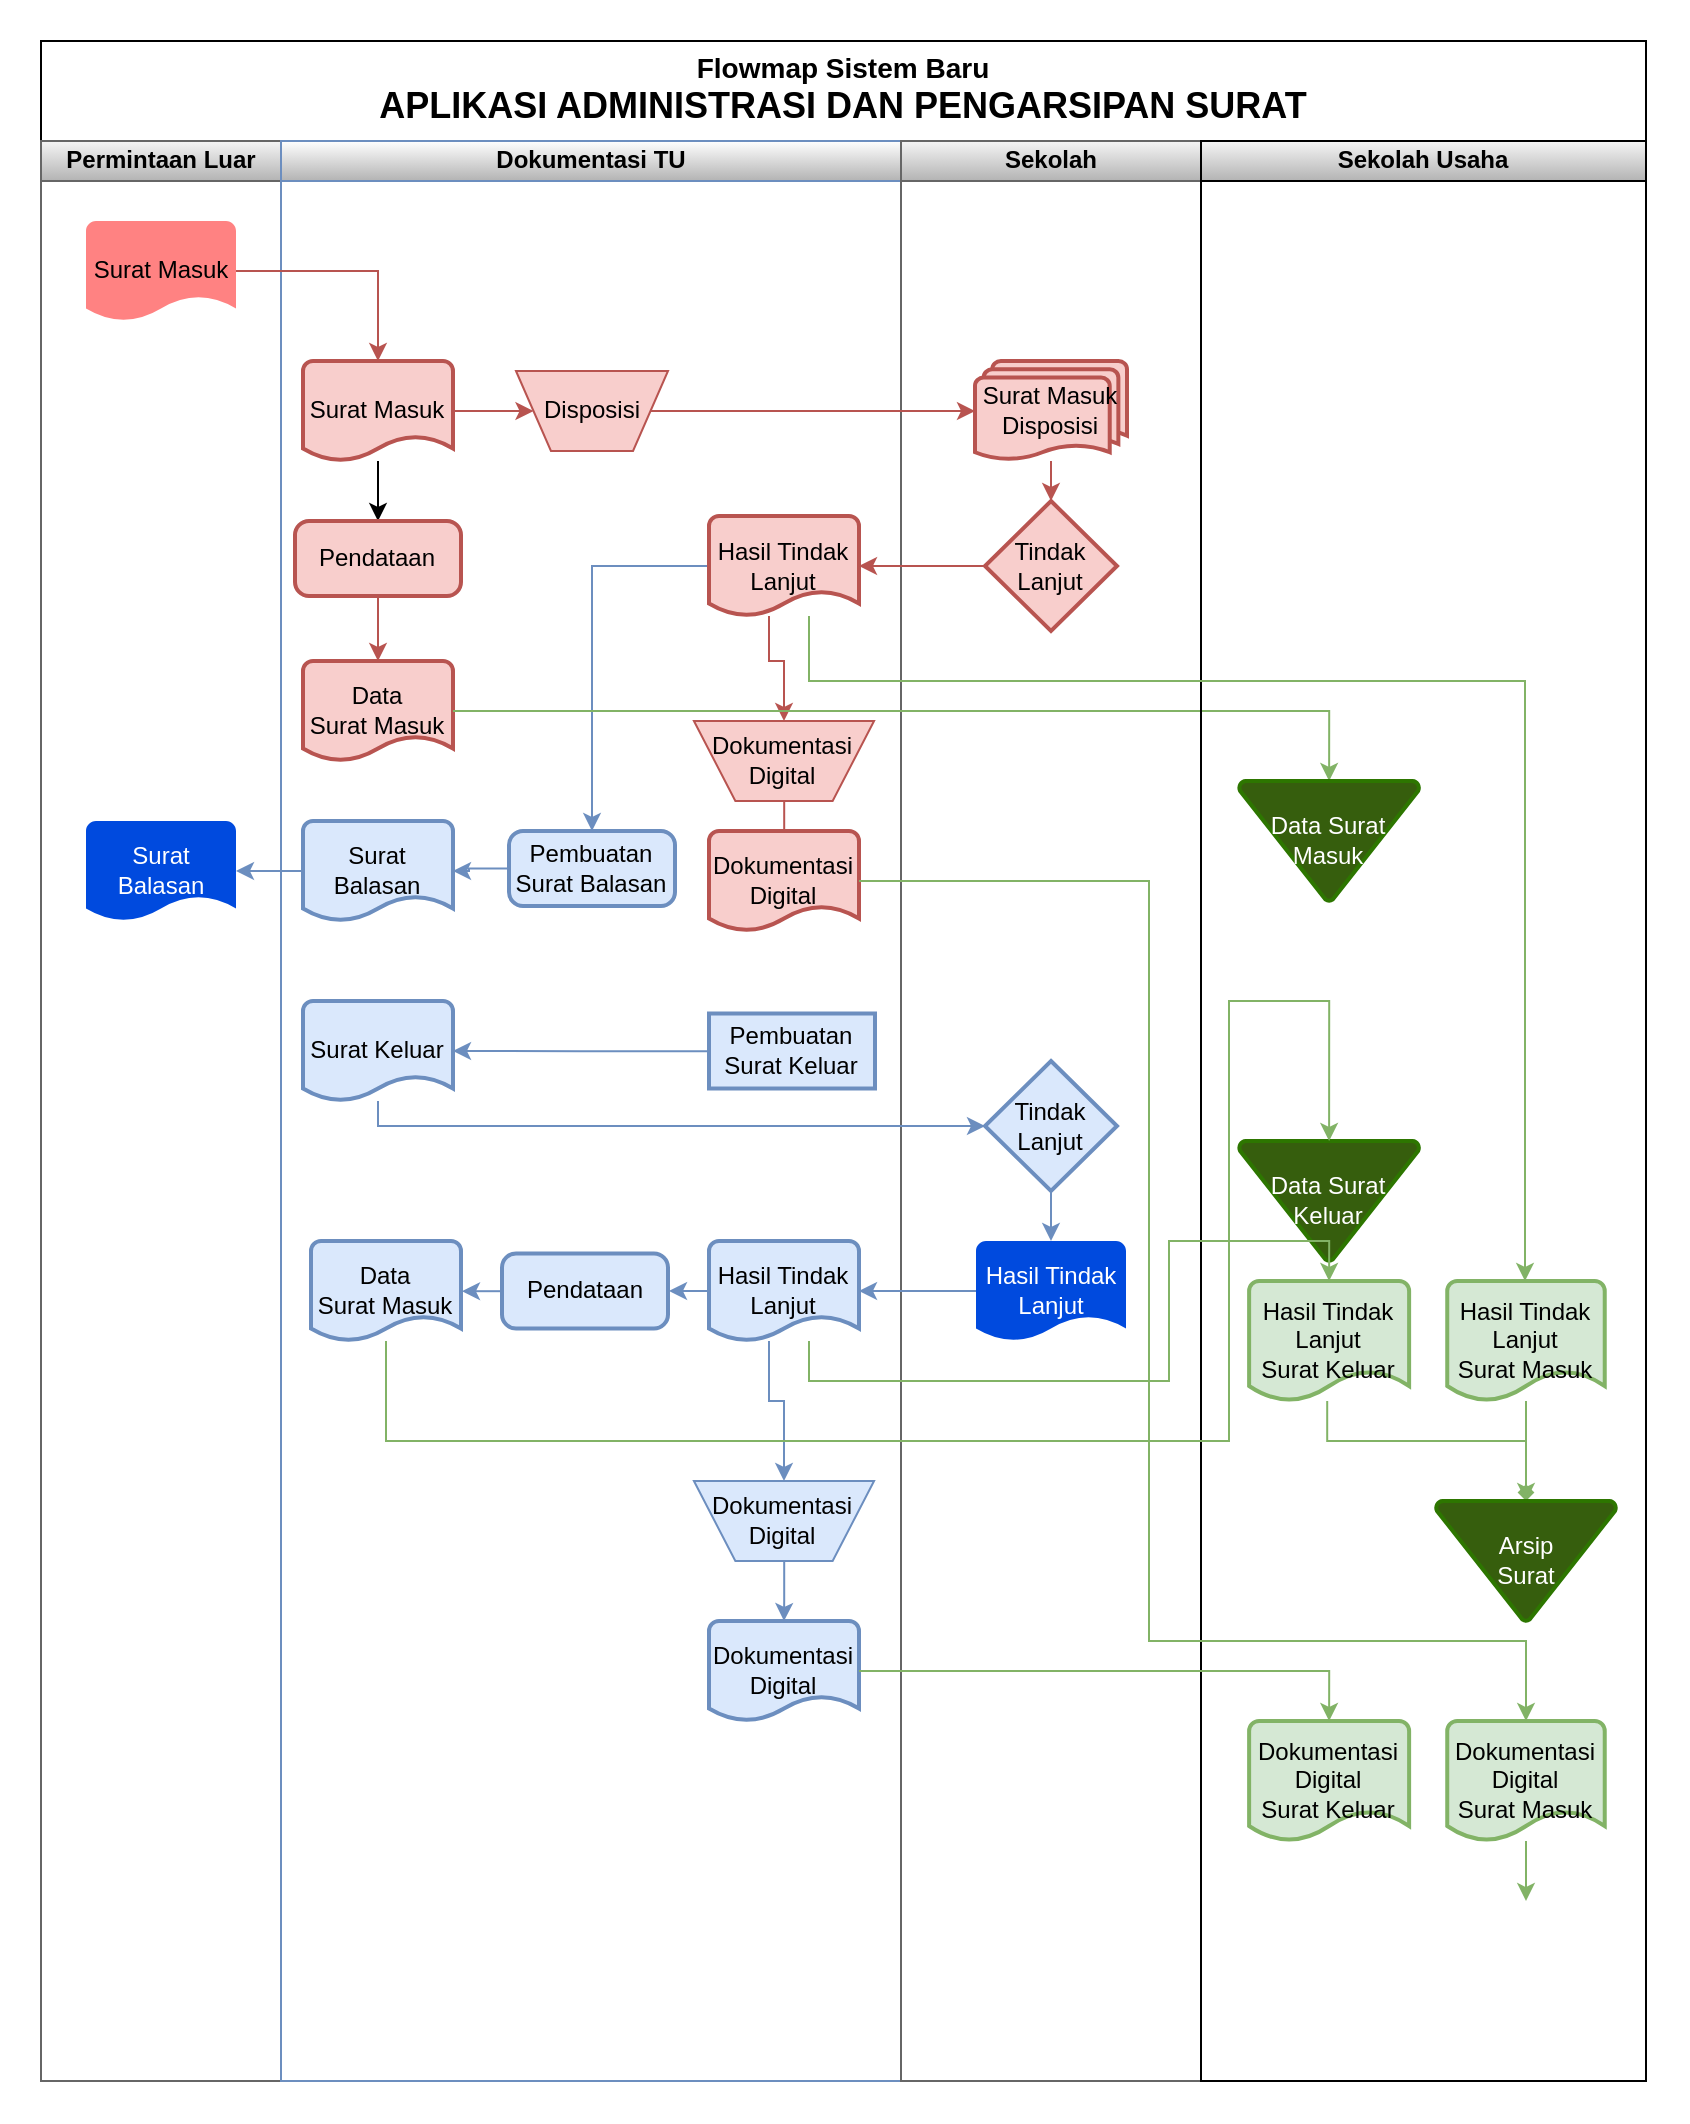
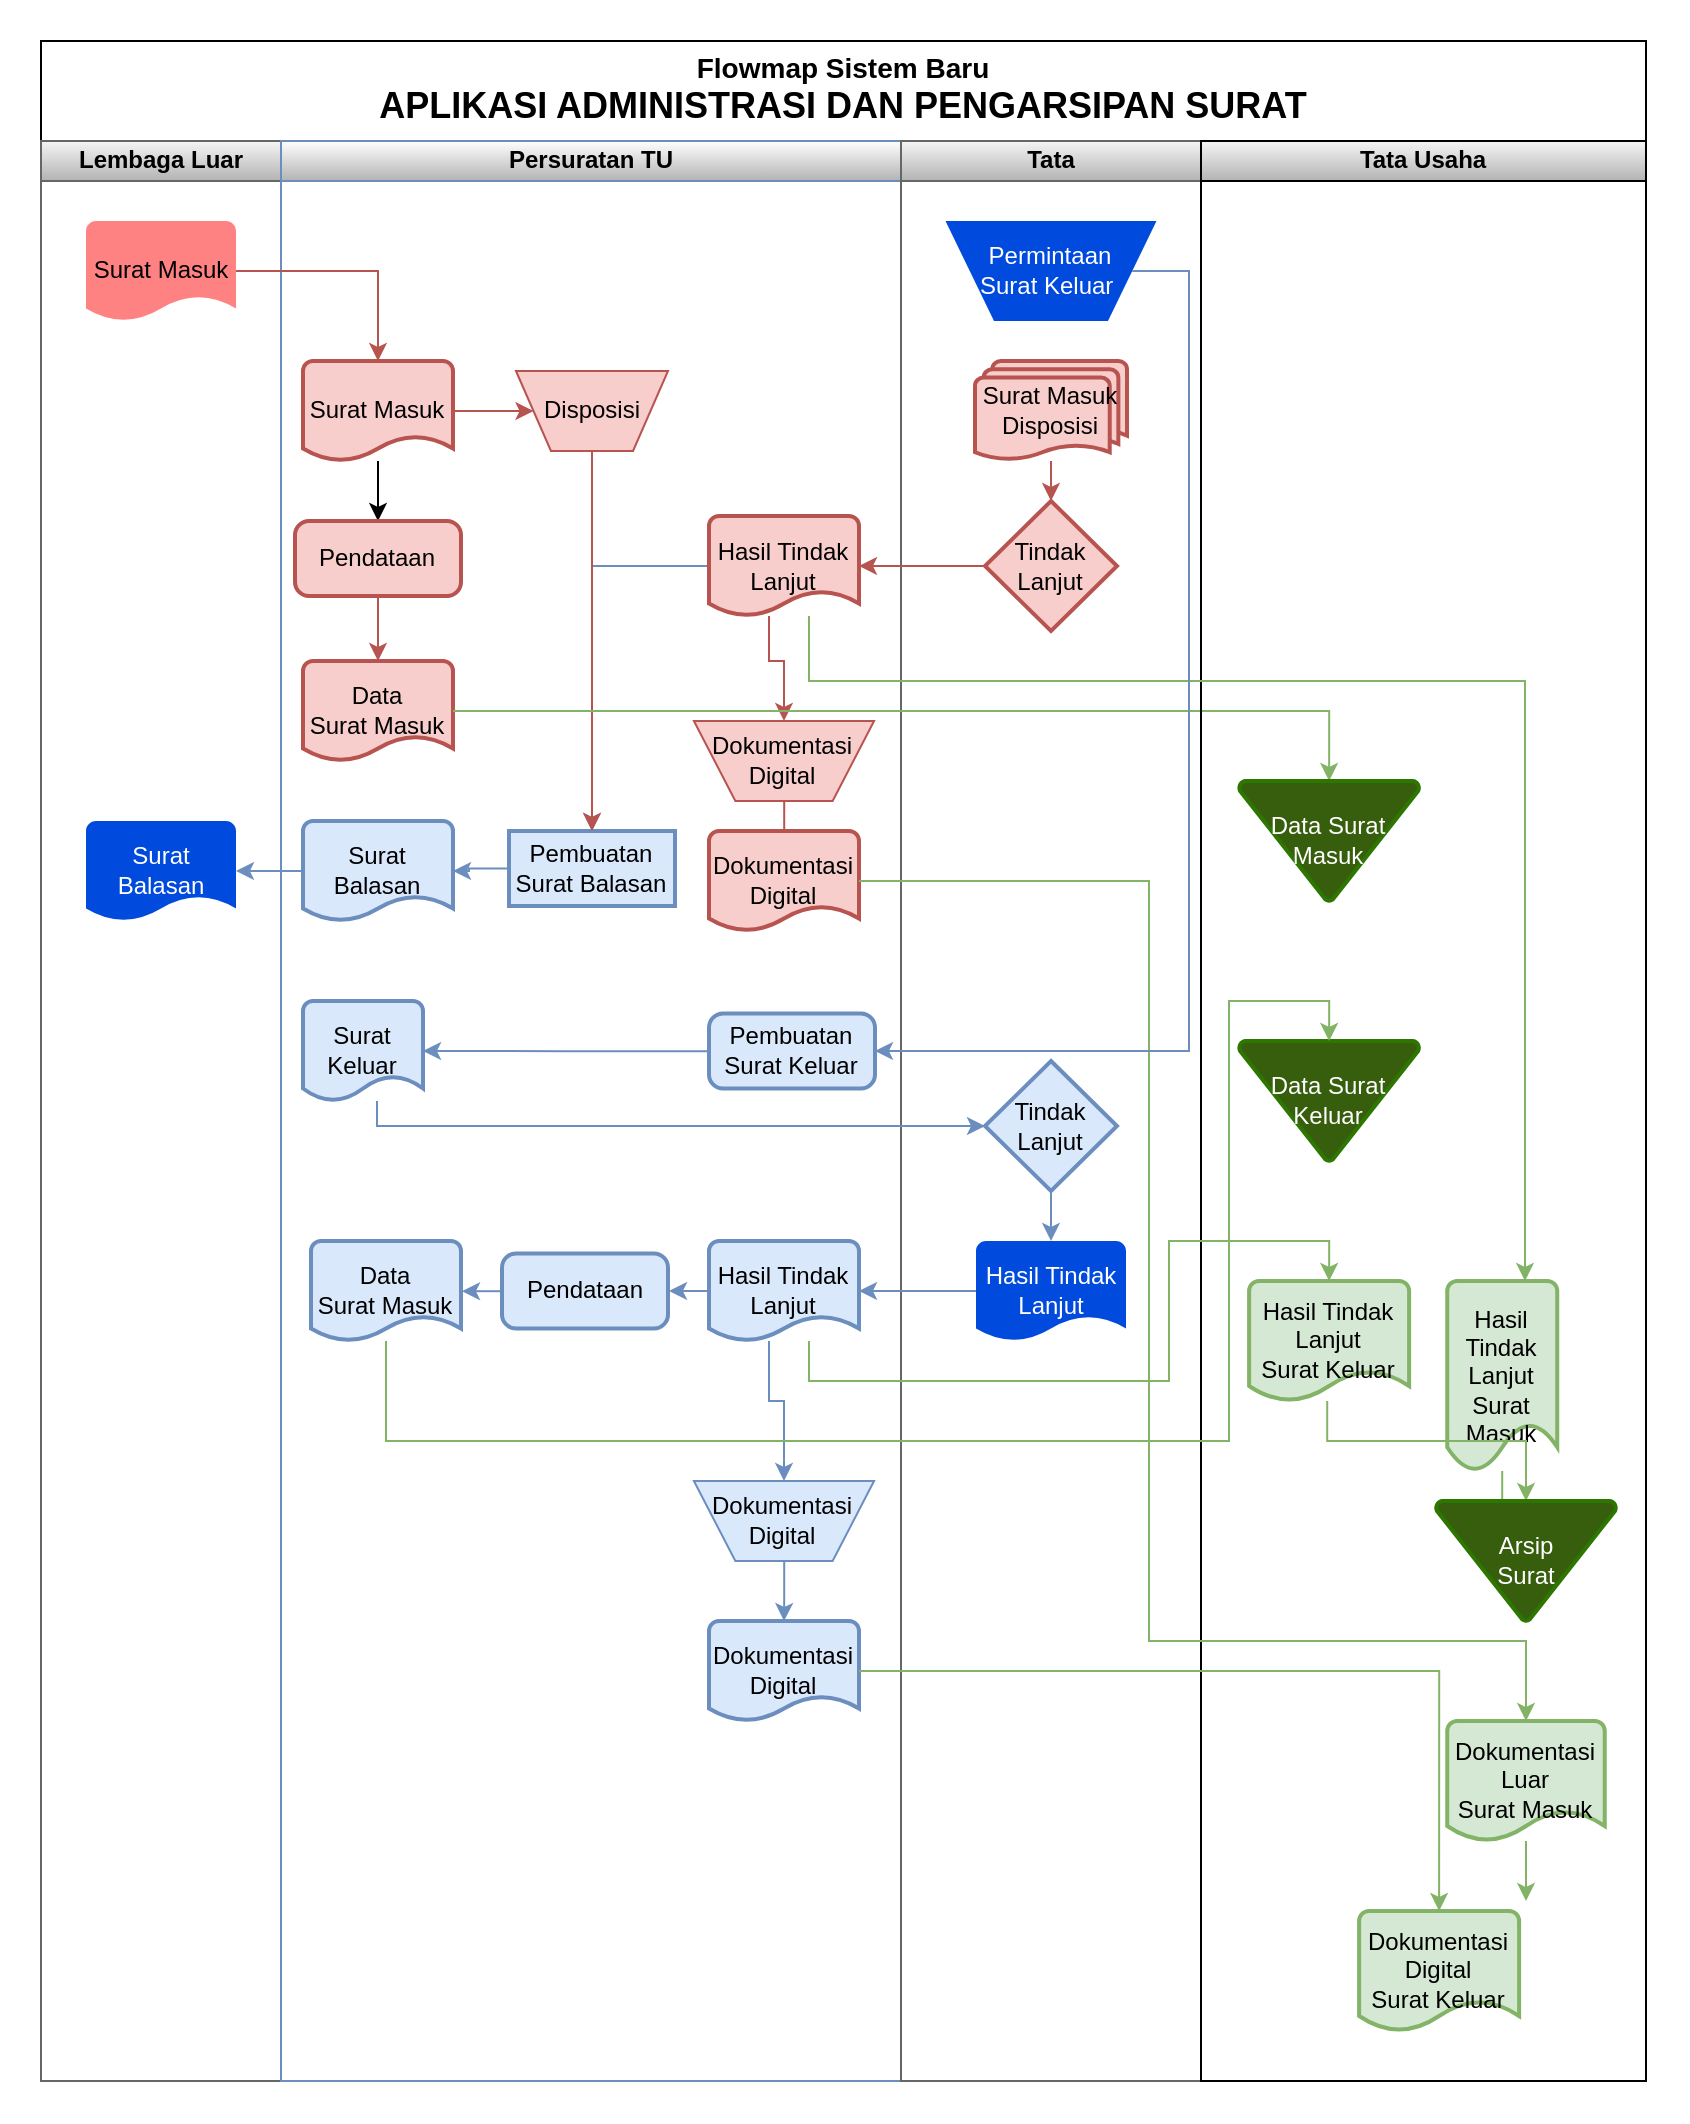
node "Permintaan Luar": label "Permintaan Luar" -> "Lembaga Luar"
node "Dokumentasi TU": label "Dokumentasi TU" -> "Persuratan TU"
node "Sekolah": label "Sekolah" -> "Tata"
node "Sekolah Usaha": label "Sekolah Usaha" -> "Tata Usaha"
node "Permintaan Surat Keluar": added
edge "Disposisi" -> "Surat Masuk Disposisi": now "Disposisi" -> "Pembuatan Surat Balasan"
edge "Permintaan Surat Keluar" -> "Pembuatan Surat Keluar": added
node "Pembuatan Surat Balasan": shape rounded rectangle -> rectangle
node "Surat Keluar": size 150x100 -> 120x100
node "Pembuatan Surat Keluar": shape rectangle -> rounded rectangle
node "Data Surat Keluar": moved (1329, 1201) -> (1329, 1101)
node "Hasil Tindak Lanjut Surat Masuk": size 158x120 -> 110x190
edge "Hasil Tindak Lanjut Surat Keluar" -> "Arsip Surat": arrowhead diamond -> classic
node "Dokumentasi Digital Surat Keluar": moved (1329, 1781) -> (1439, 1971)
node "Dokumentasi DigitalSurat Masuk": label "Dokumentasi DigitalSurat Masuk" -> "Dokumentasi LuarSurat Masuk"
